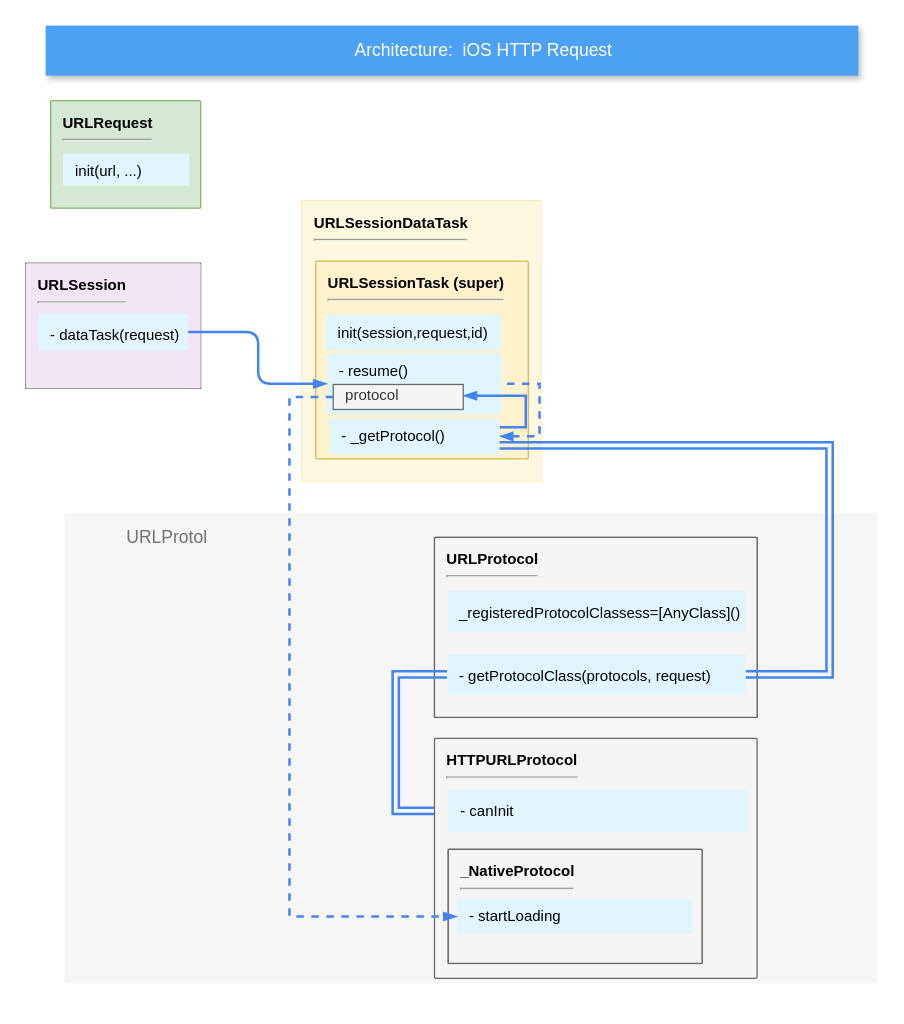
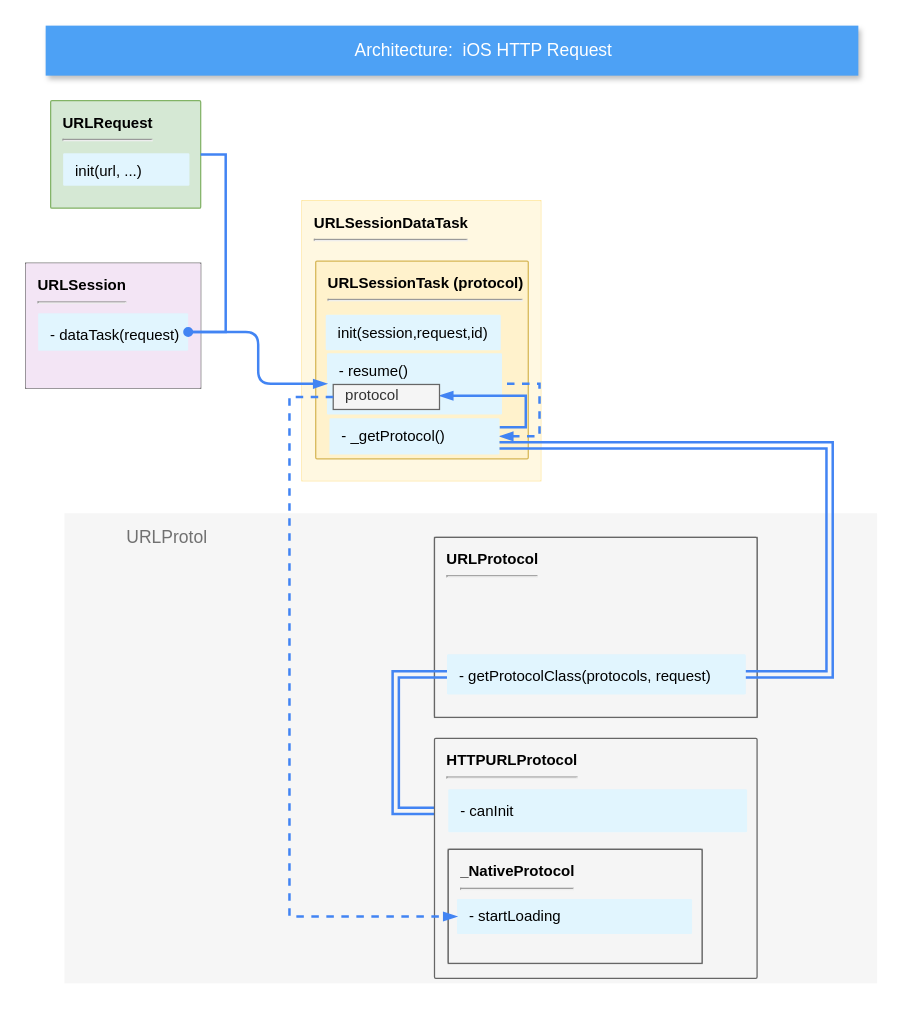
edge "URLRequest" -> "- dataTask(request)": added
node "URLSessionTask (super)": label "URLSessionTask (super)" -> "URLSessionTask (protocol)"
node "protocol": size 130x25 -> 106x25
node "_registeredProtocolClassess=[AnyClass]()": removed
